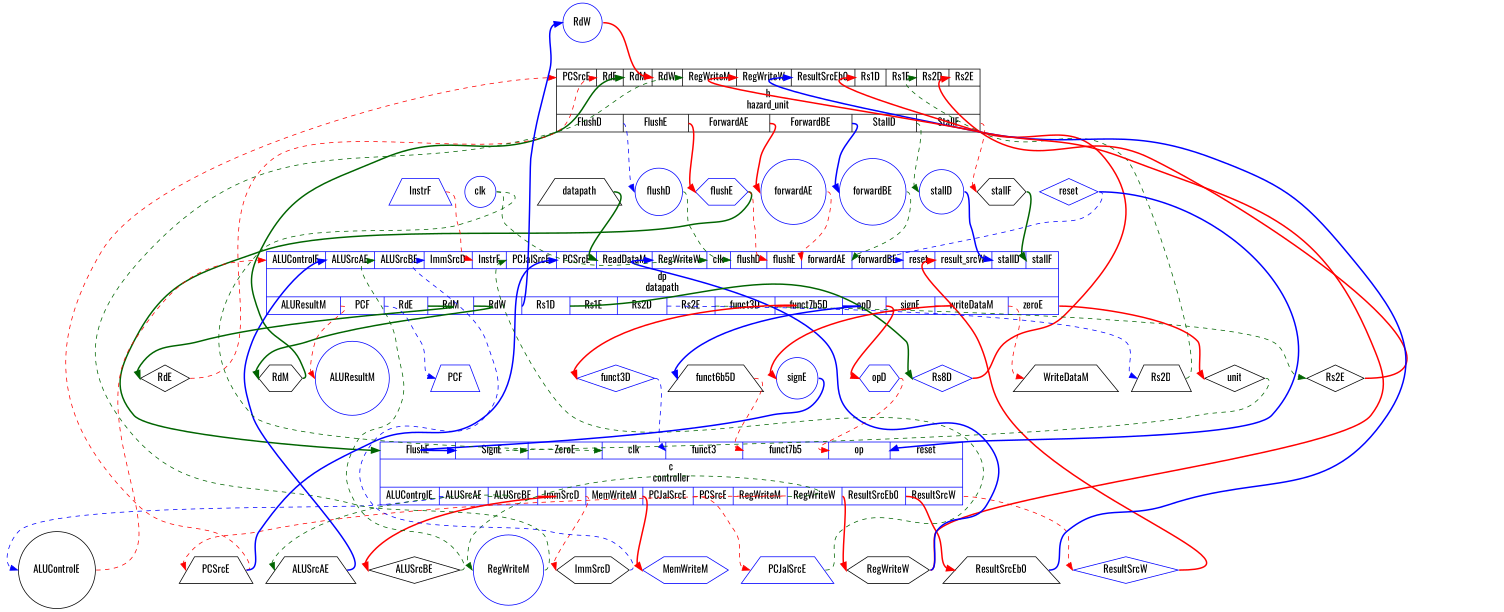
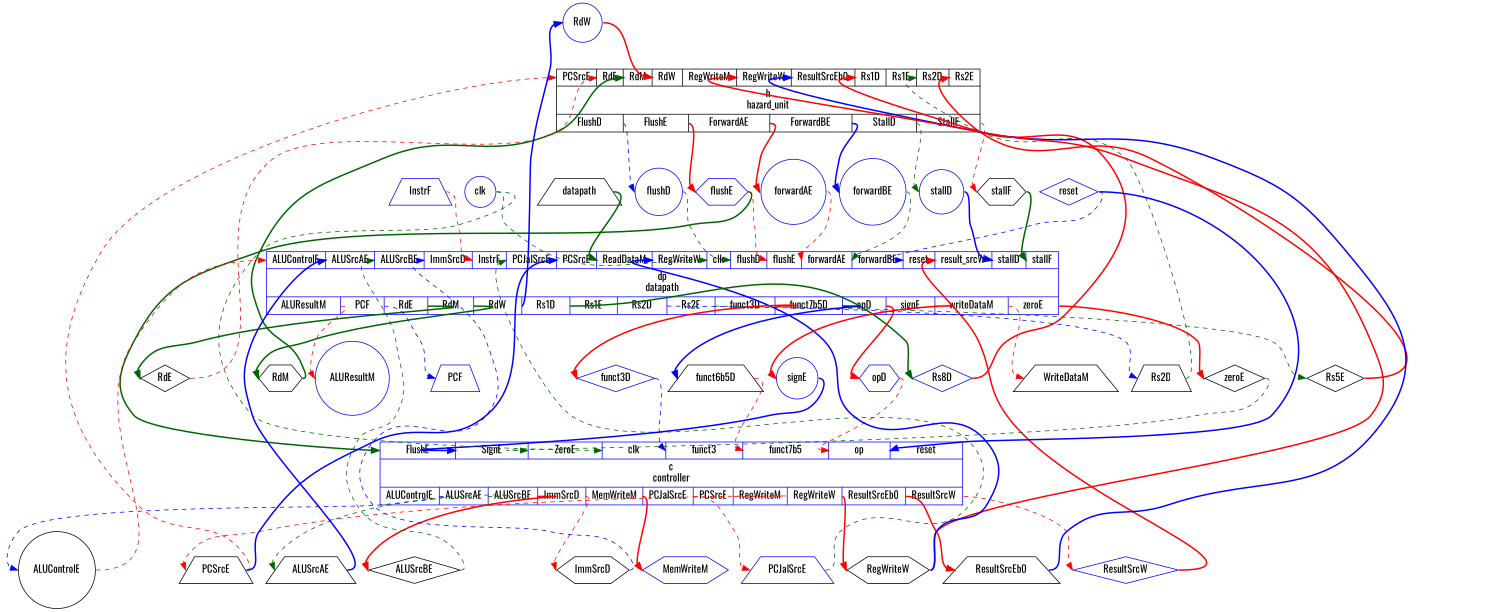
node "unit": label "unit" -> "zeroE"
node "Rs2E": label "Rs2E" -> "Rs5E"
node "RegWriteM": removed
